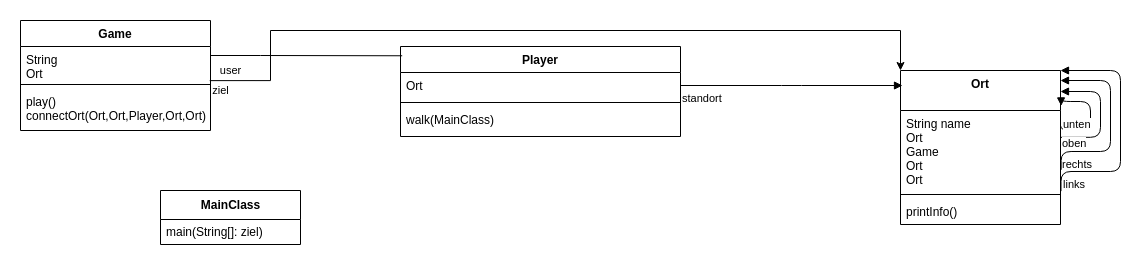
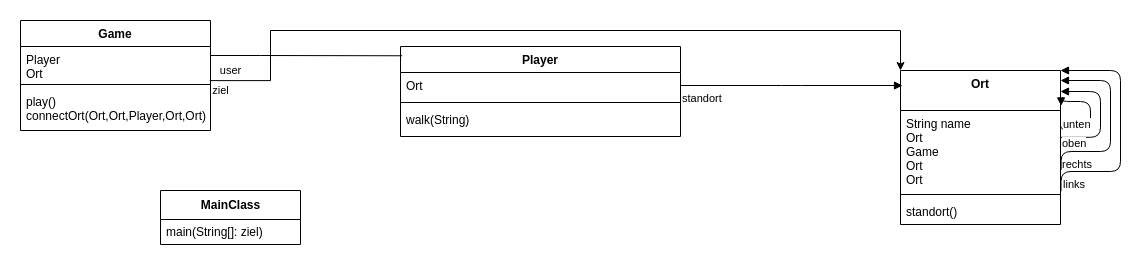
node "String Ort": label "String Ort" -> "Player Ort"
node "walk(MainClass)": label "walk(MainClass)" -> "walk(String)"
node "printInfo()": label "printInfo()" -> "standort()"
